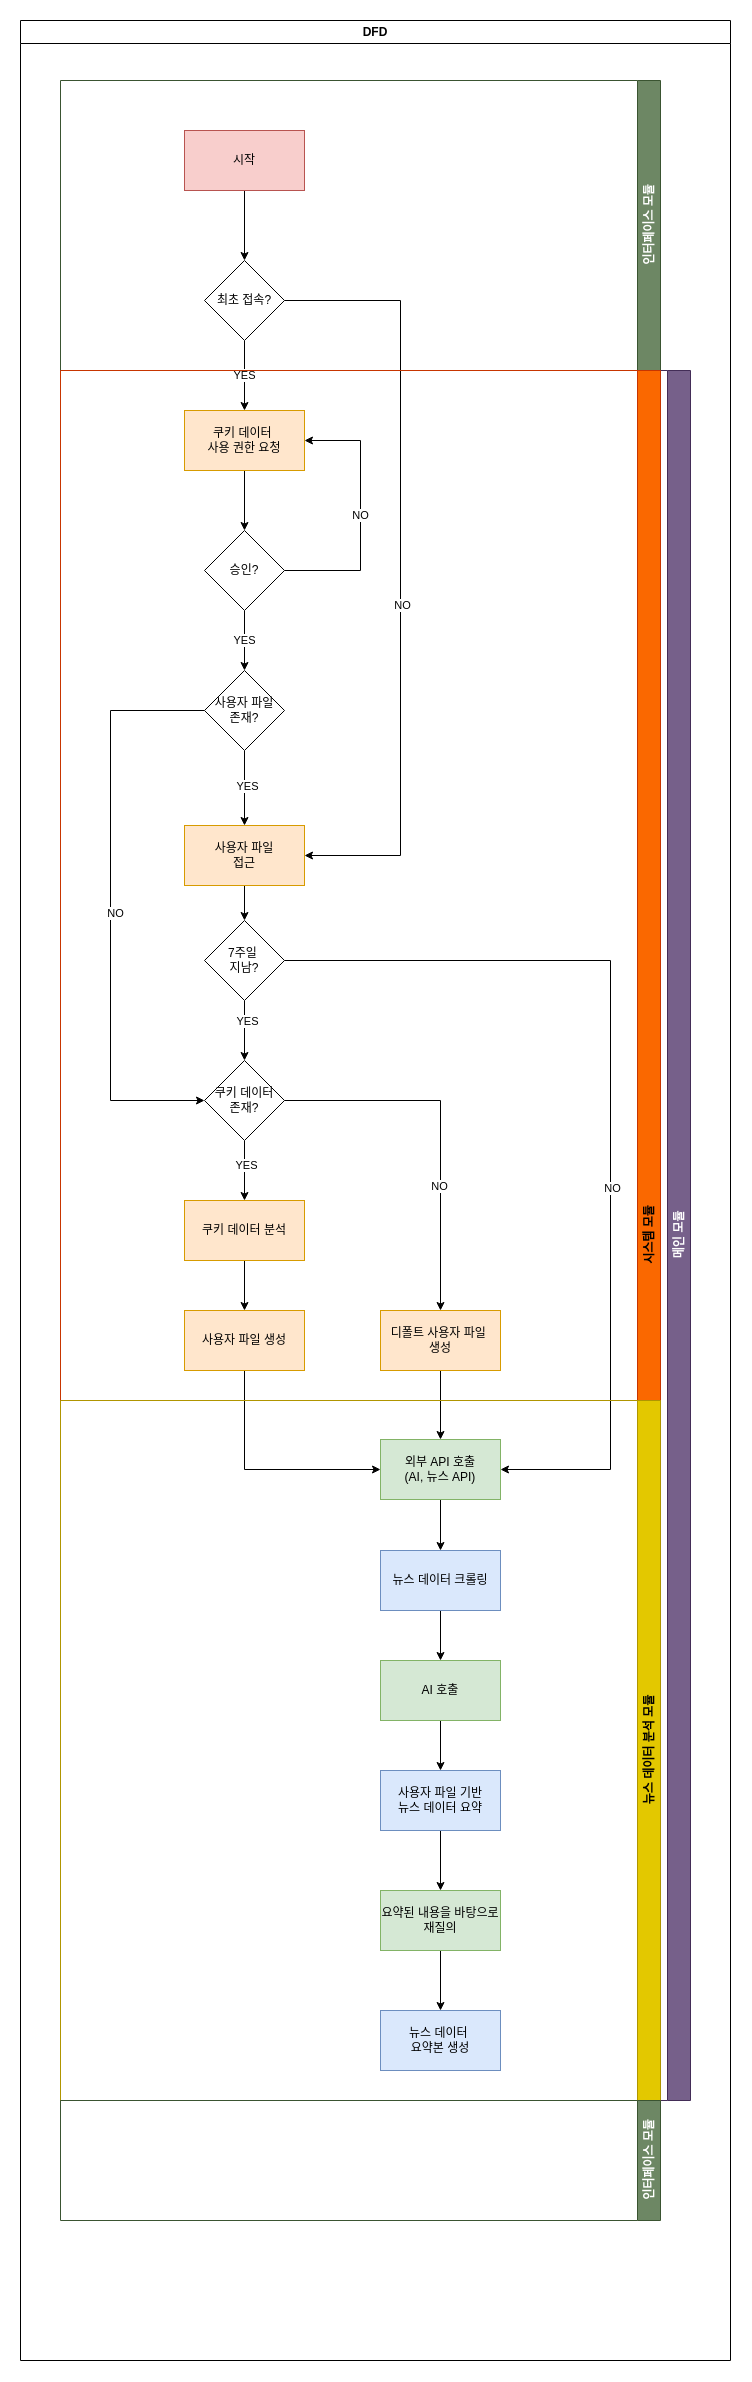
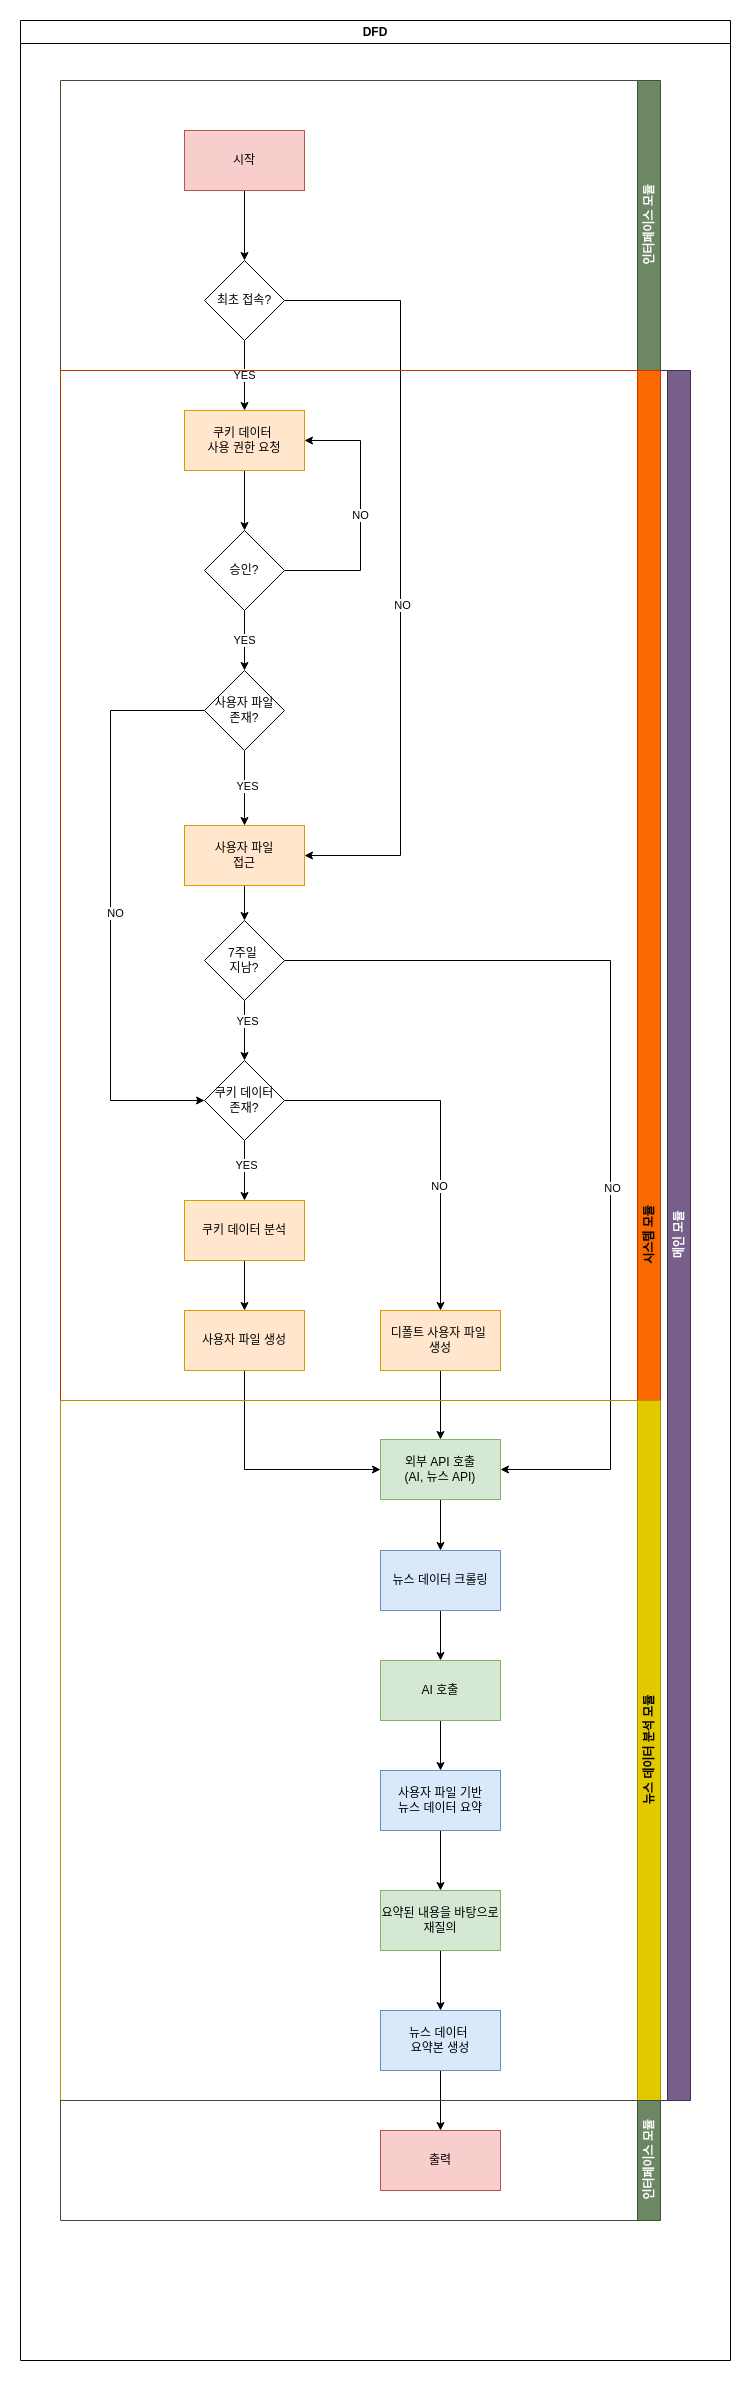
edge "뉴스 데이터 요약본 생성" -> "출력": added
node "출력": added
